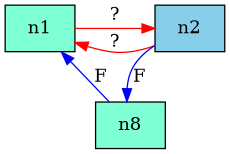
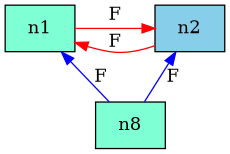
edge "n1" -> "n2": label "?" -> "F"
edge "n2" -> "n1": label "?" -> "F"
edge "n2" -> "n8": reversed
